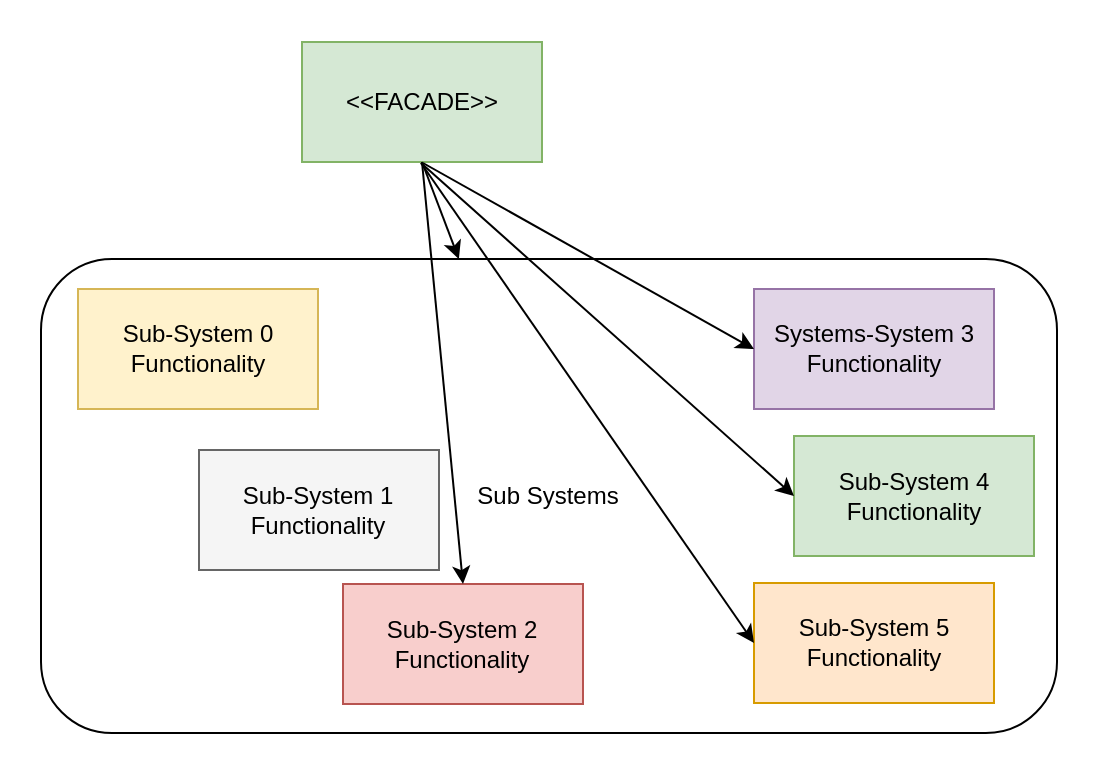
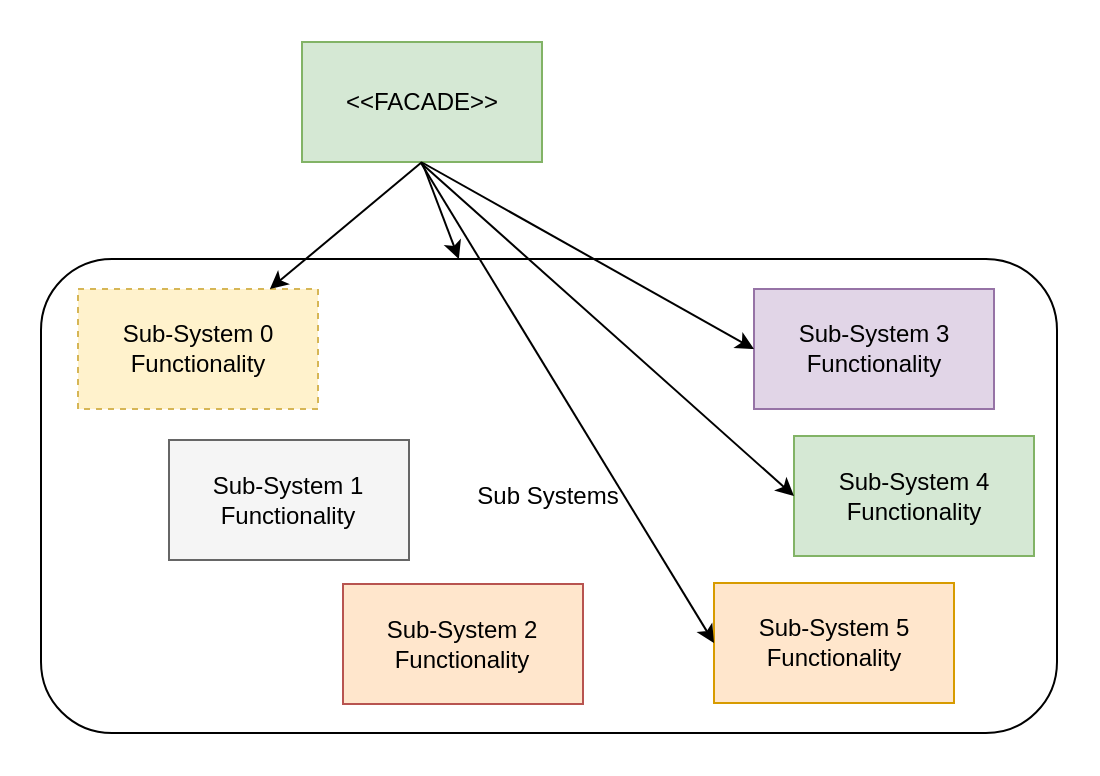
node "Sub-System 0 Functionality": style solid -> dashed
node "Systems-System 3 Functionality": label "Systems-System 3 Functionality" -> "Sub-System 3 Functionality"
edge "<<FACADE>>" -> "Sub-System 2 Functionality": now "<<FACADE>>" -> "Sub-System 0 Functionality"
node "Sub-System 1 Functionality": moved (319, 510) -> (289, 500)
node "Sub-System 5 Functionality": moved (874, 643) -> (834, 643)
node "Sub-System 2 Functionality": fillcolor #f8cecc -> #ffe6cc
